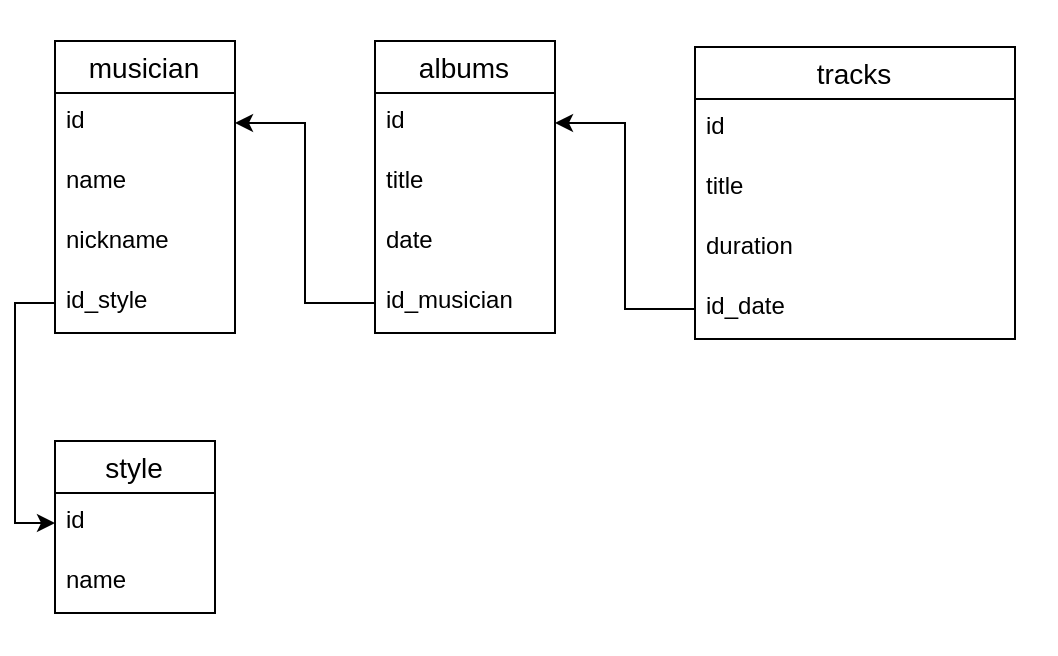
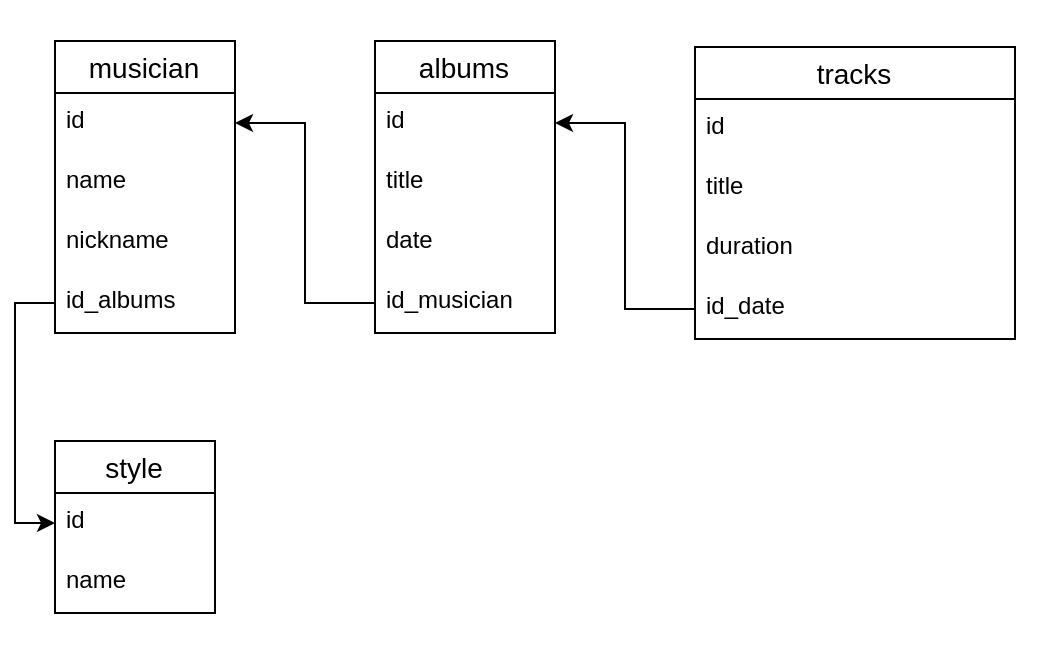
node "id_style": label "id_style" -> "id_albums"
